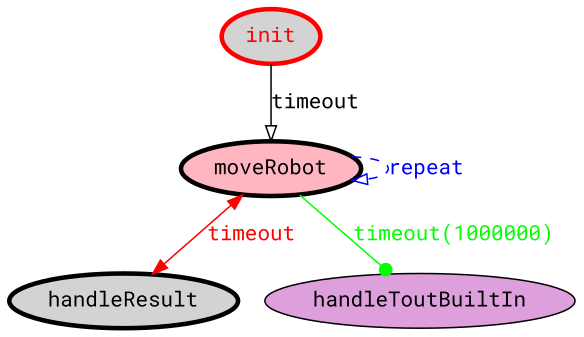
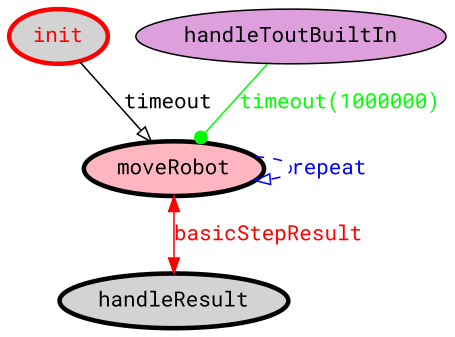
edge "moveRobot" -> "handleToutBuiltIn": reversed
edge "moveRobot" -- "handleResult": label "timeout" -> "basicStepResult"
